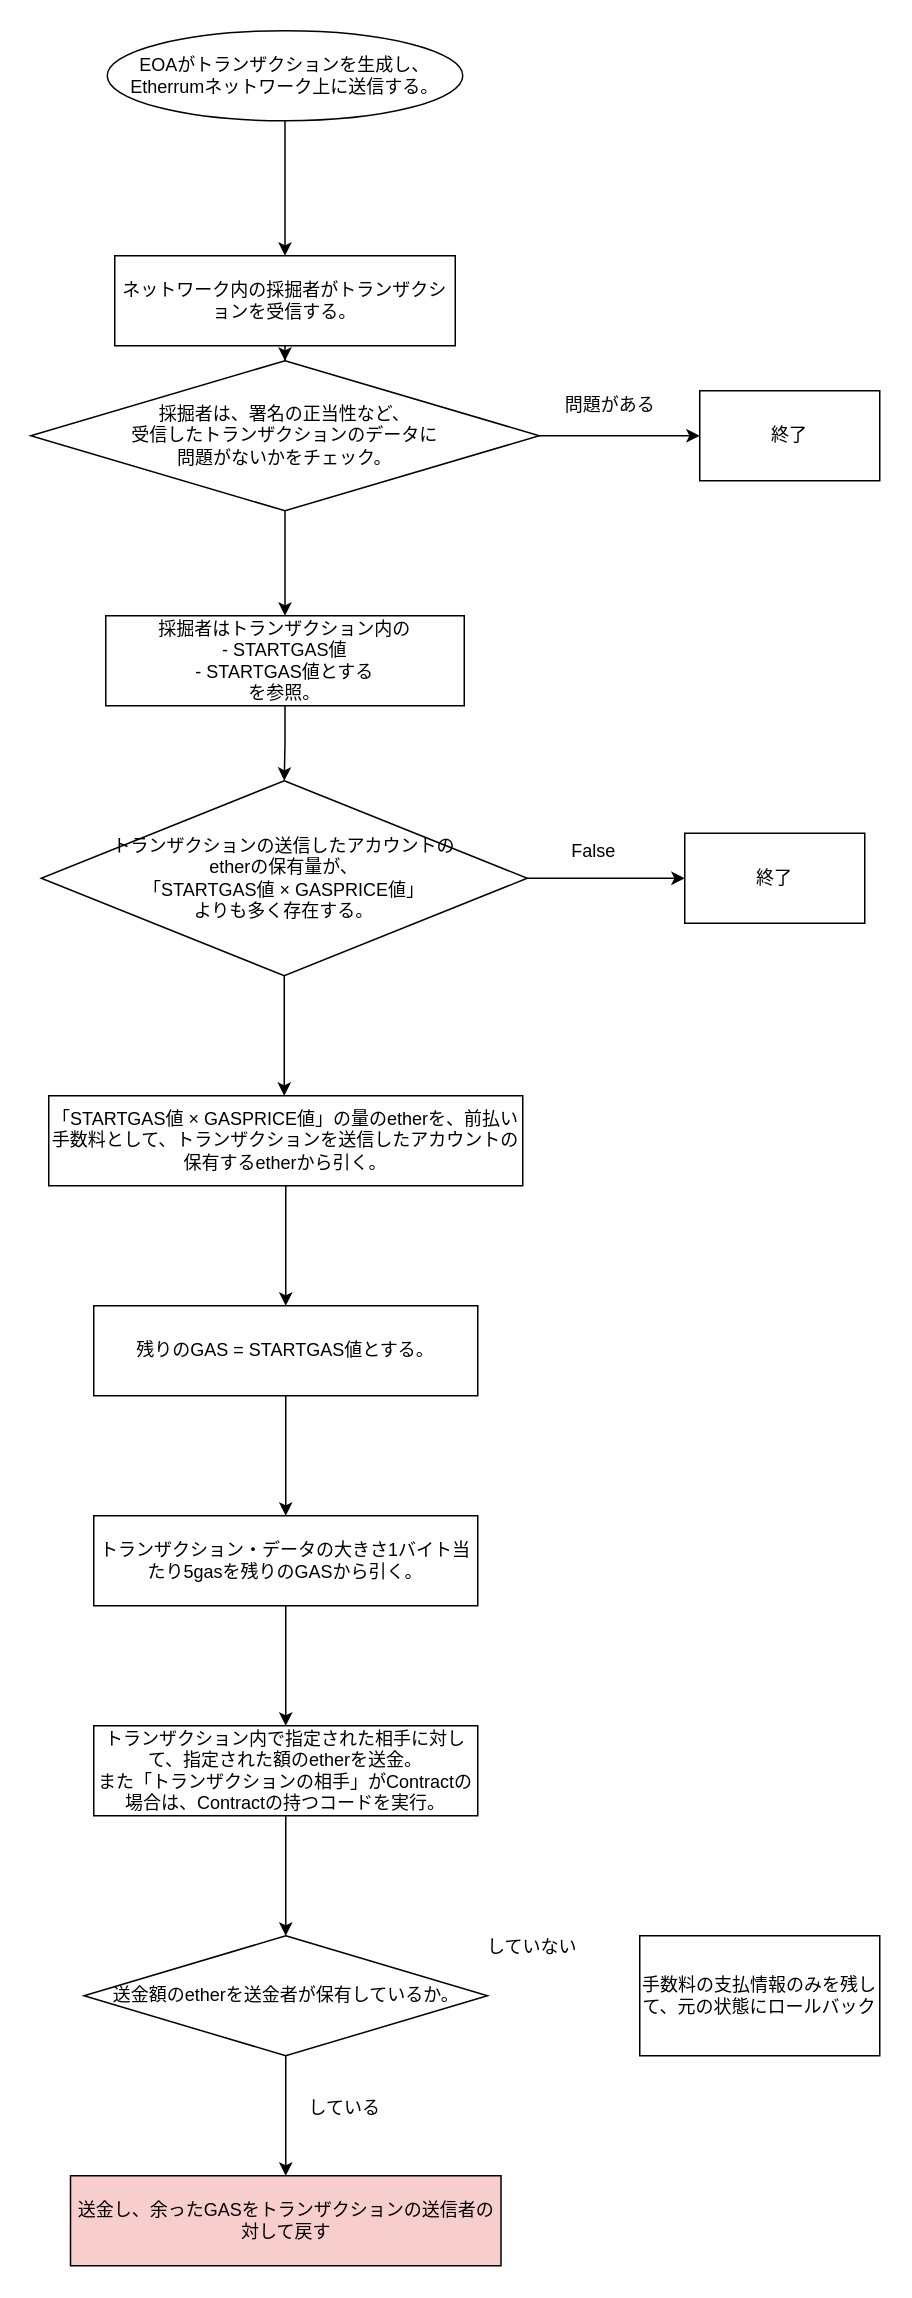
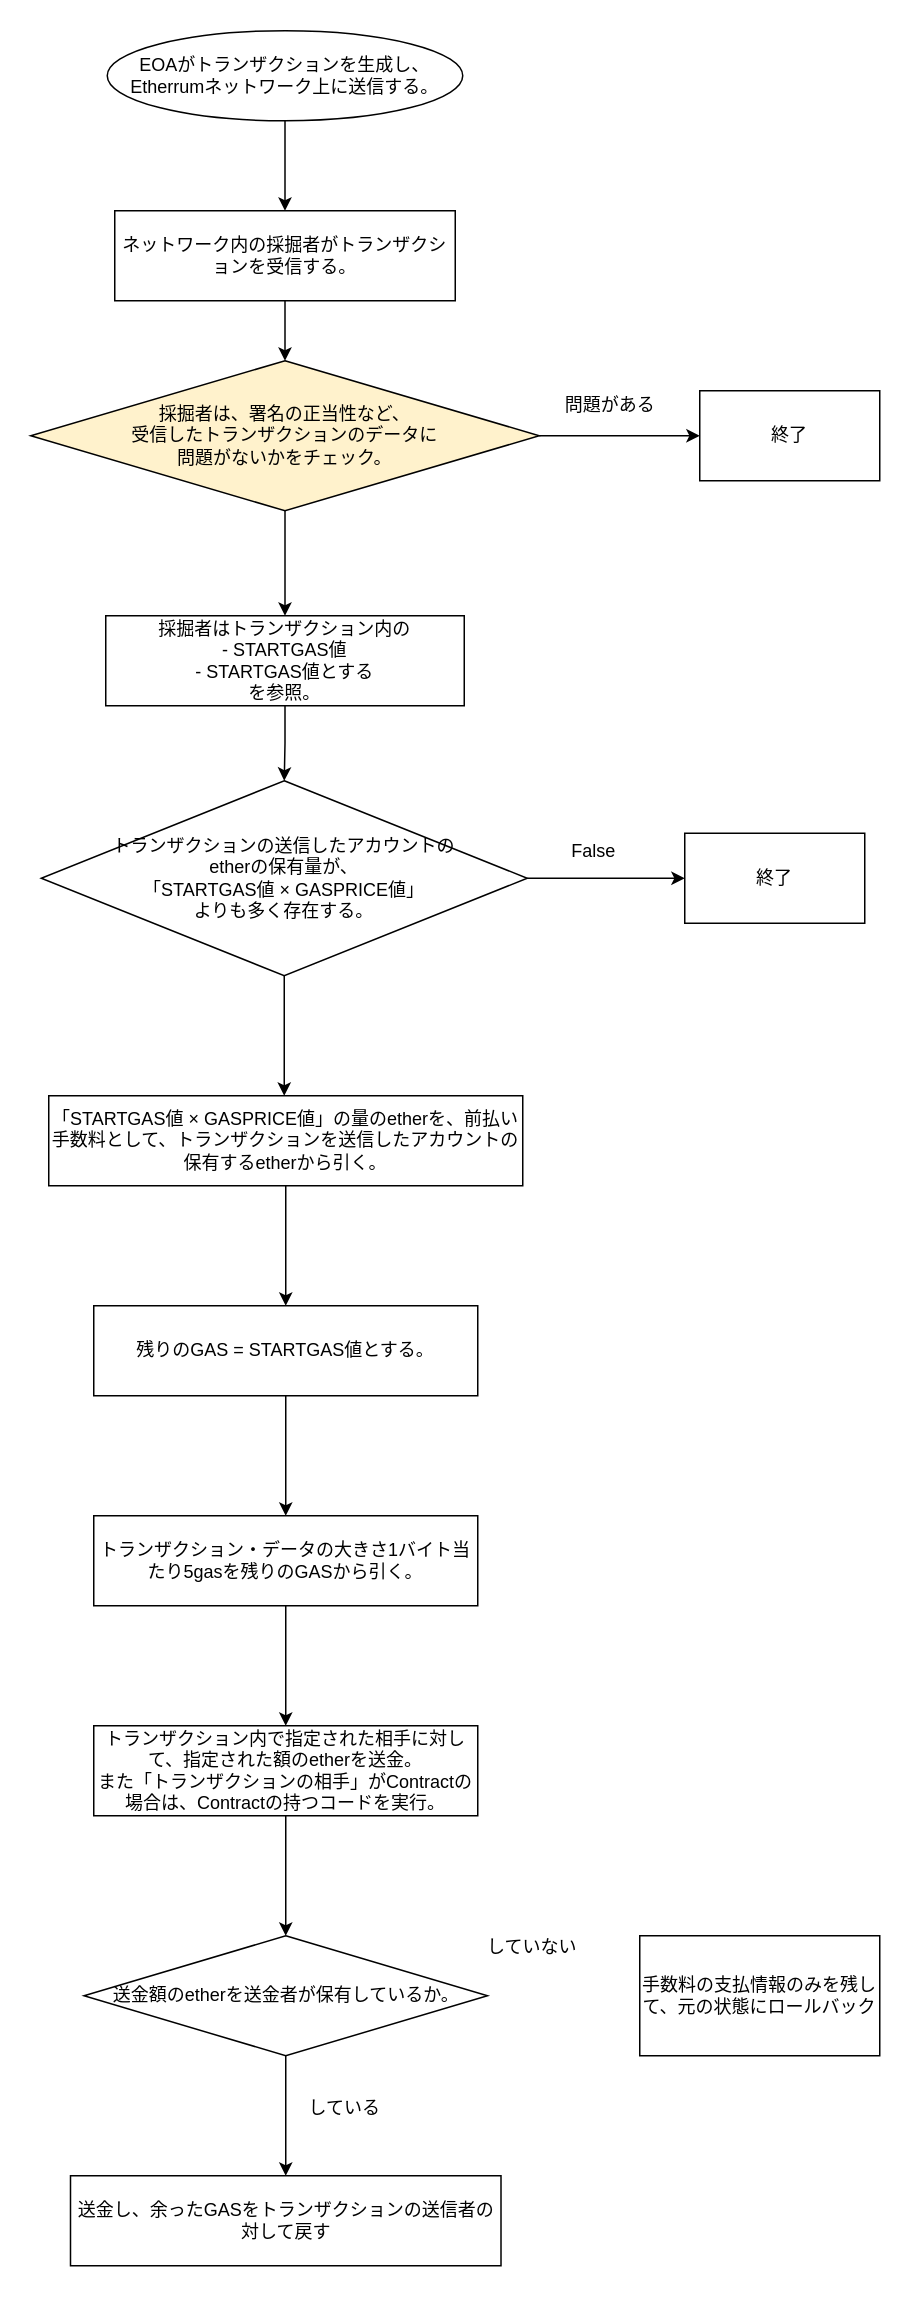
node "ネットワーク内の採掘者がトランザクションを受信する。": moved (285, 301) -> (285, 256)
node "採掘者は、署名の正当性など、 受信したトランザクションのデータに 問題がないかをチェック。": fillcolor #ffffff -> #fff2cc
node "送金し、余ったGASをトランザクションの送信者の対して戻す": fillcolor #f8cecc -> #ffffff
